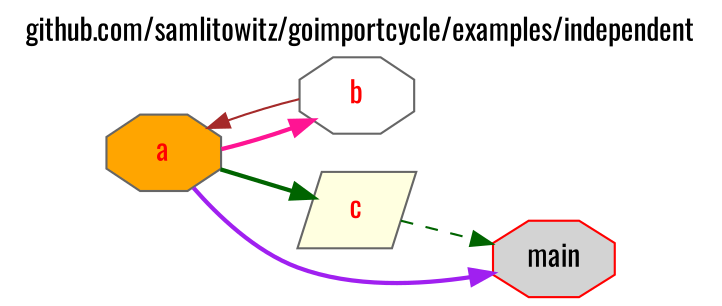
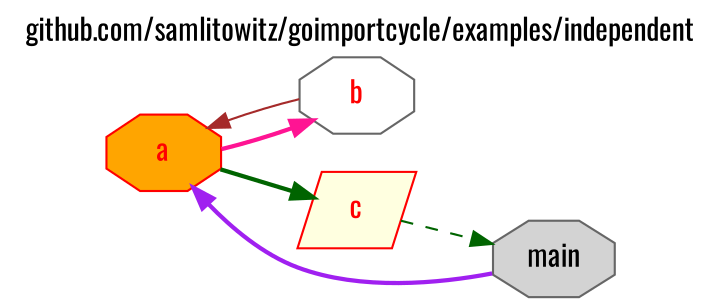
node "a": color gray40 -> red
node "c": color gray40 -> red
node "main": color red -> gray40
edge "a" -> "main": reversed
